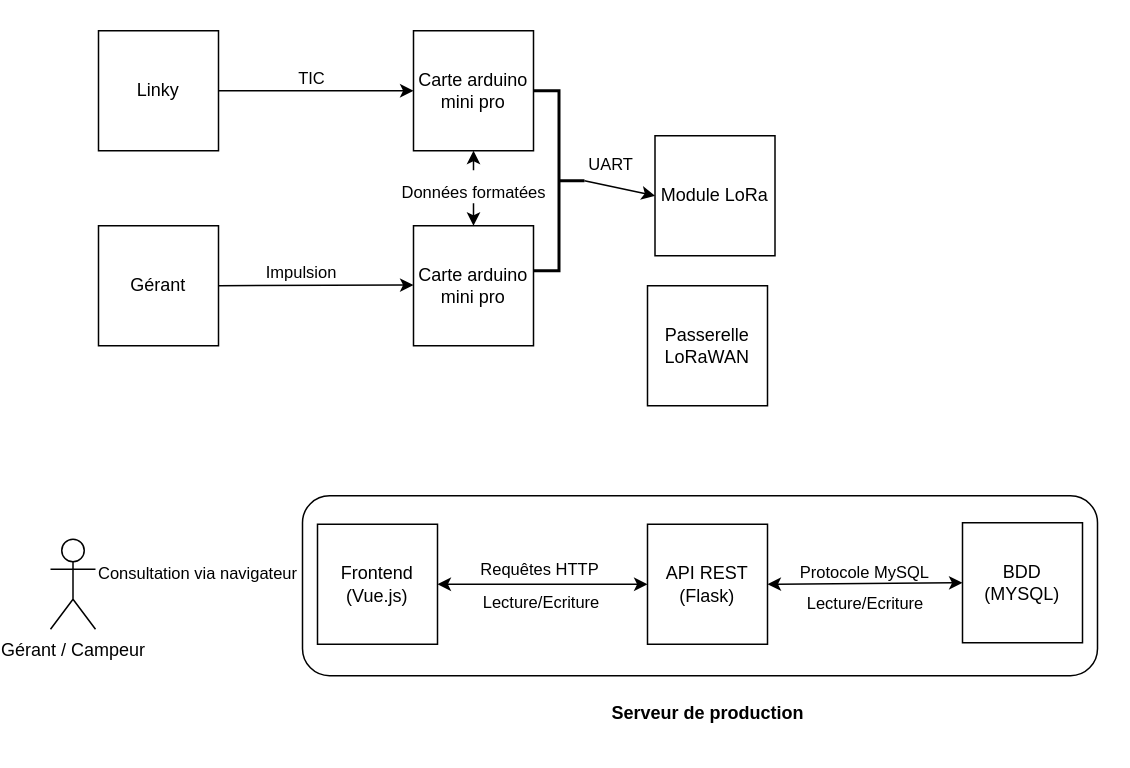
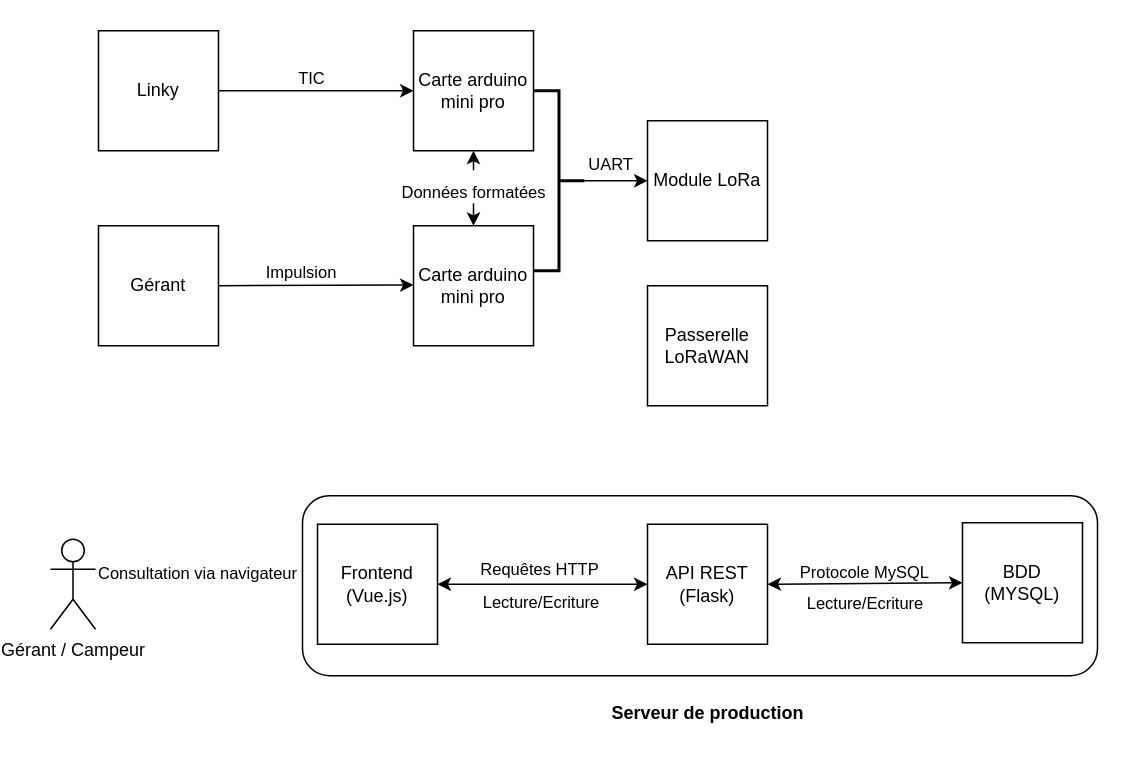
node "Module LoRa": moved (715, 196) -> (707, 181)
